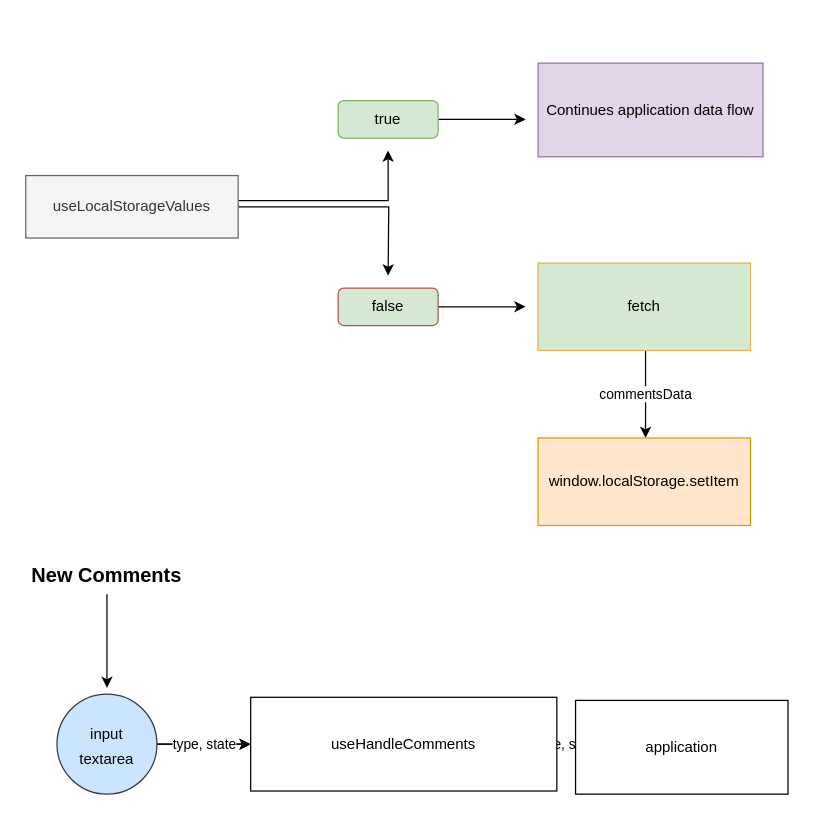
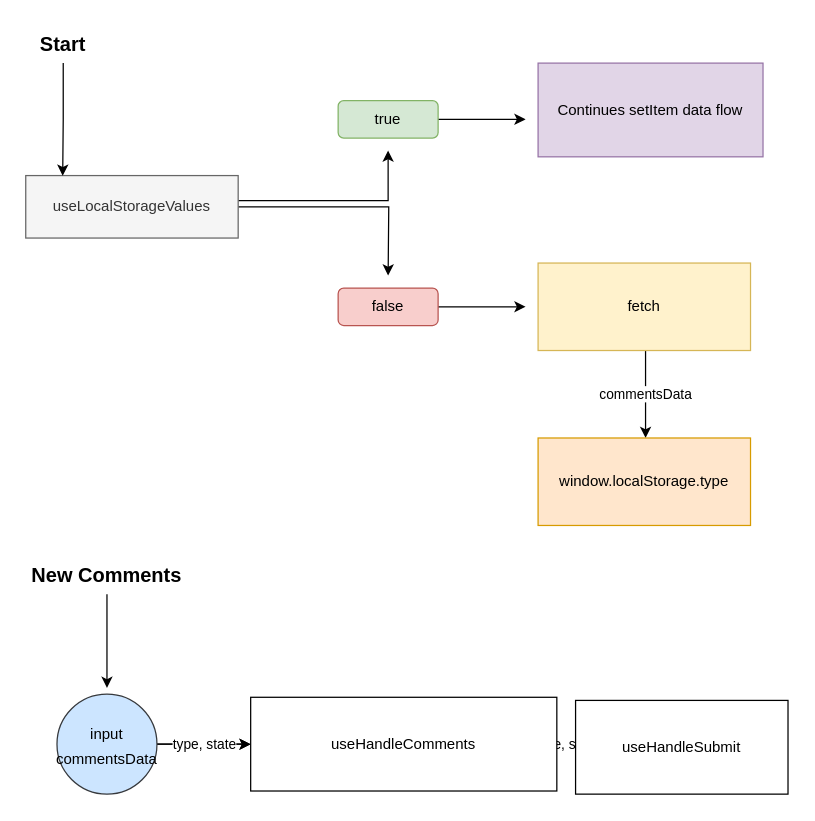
node "Start": added
node "Continues application data flow": label "Continues application data flow" -> "Continues setItem data flow"
edge "Start" -> "useLocalStorageValues": added
node "false": fillcolor #d5e8d4 -> #f8cecc
node "fetch": fillcolor #d5e8d4 -> #fff2cc
node "window.localStorage.setItem": label "window.localStorage.setItem" -> "window.localStorage.type"
node "input textarea": label "input textarea" -> "input commentsData"
node "application": label "application" -> "useHandleSubmit"
